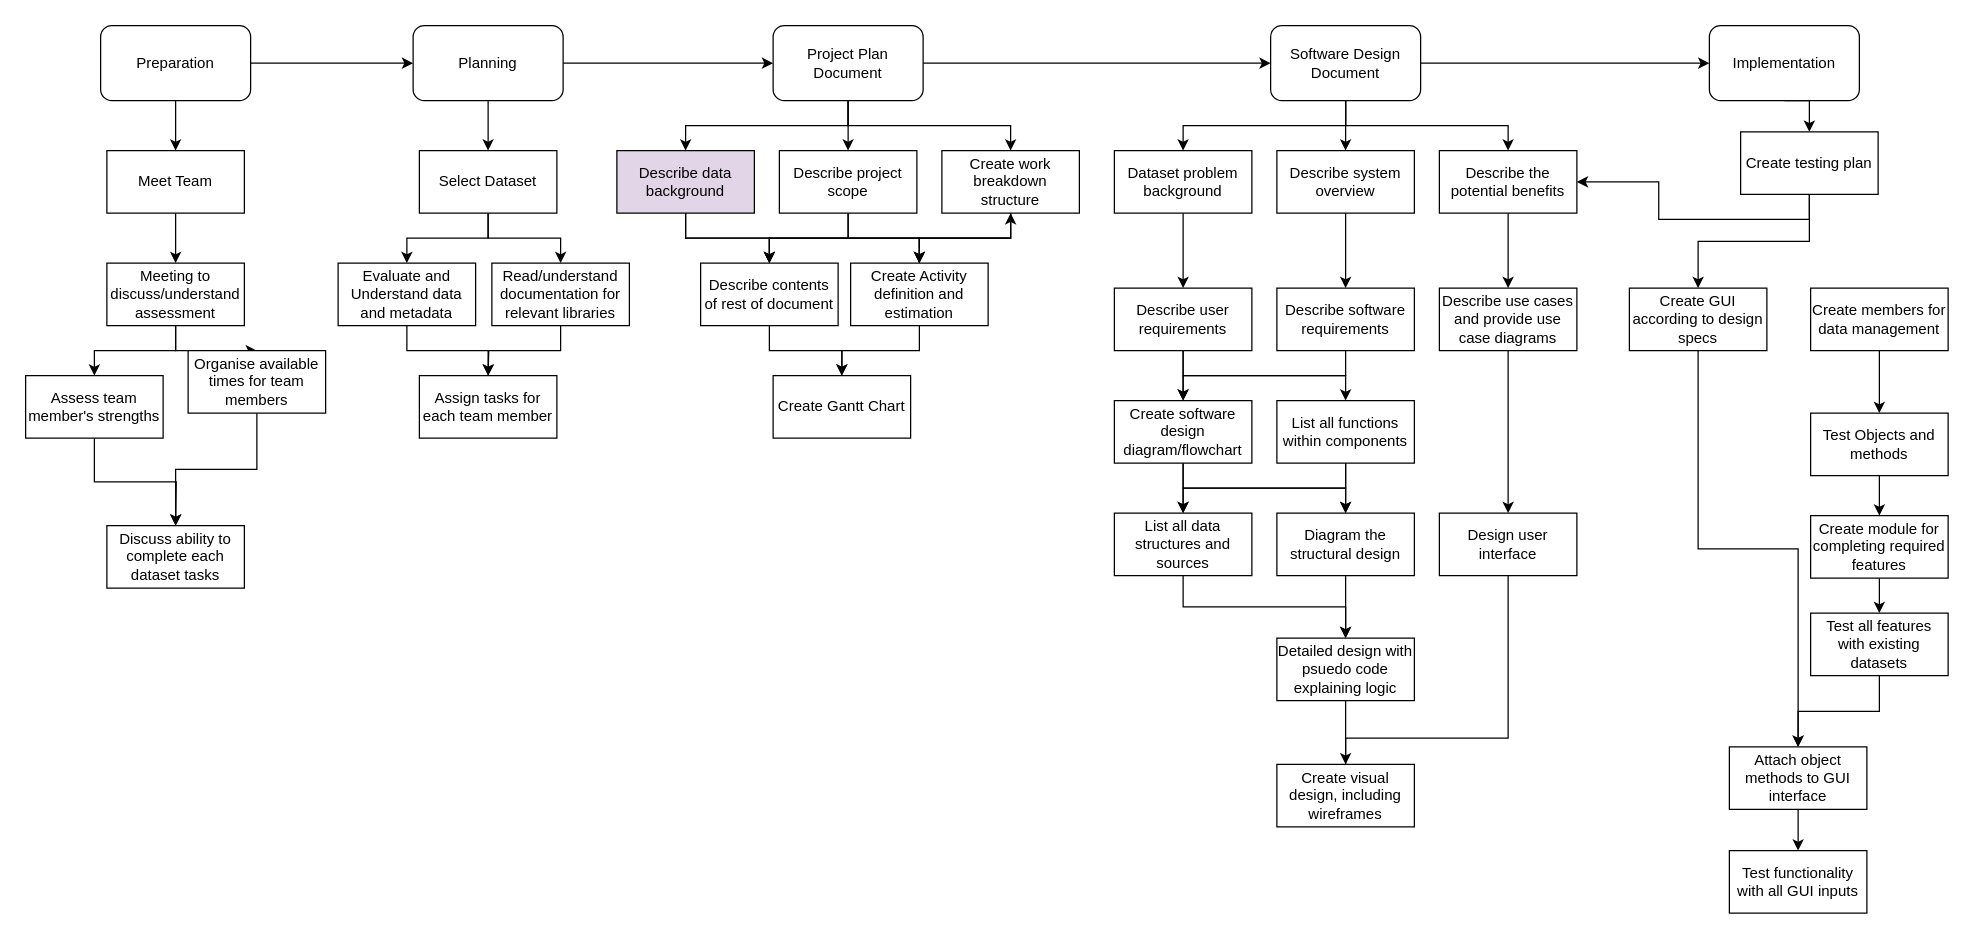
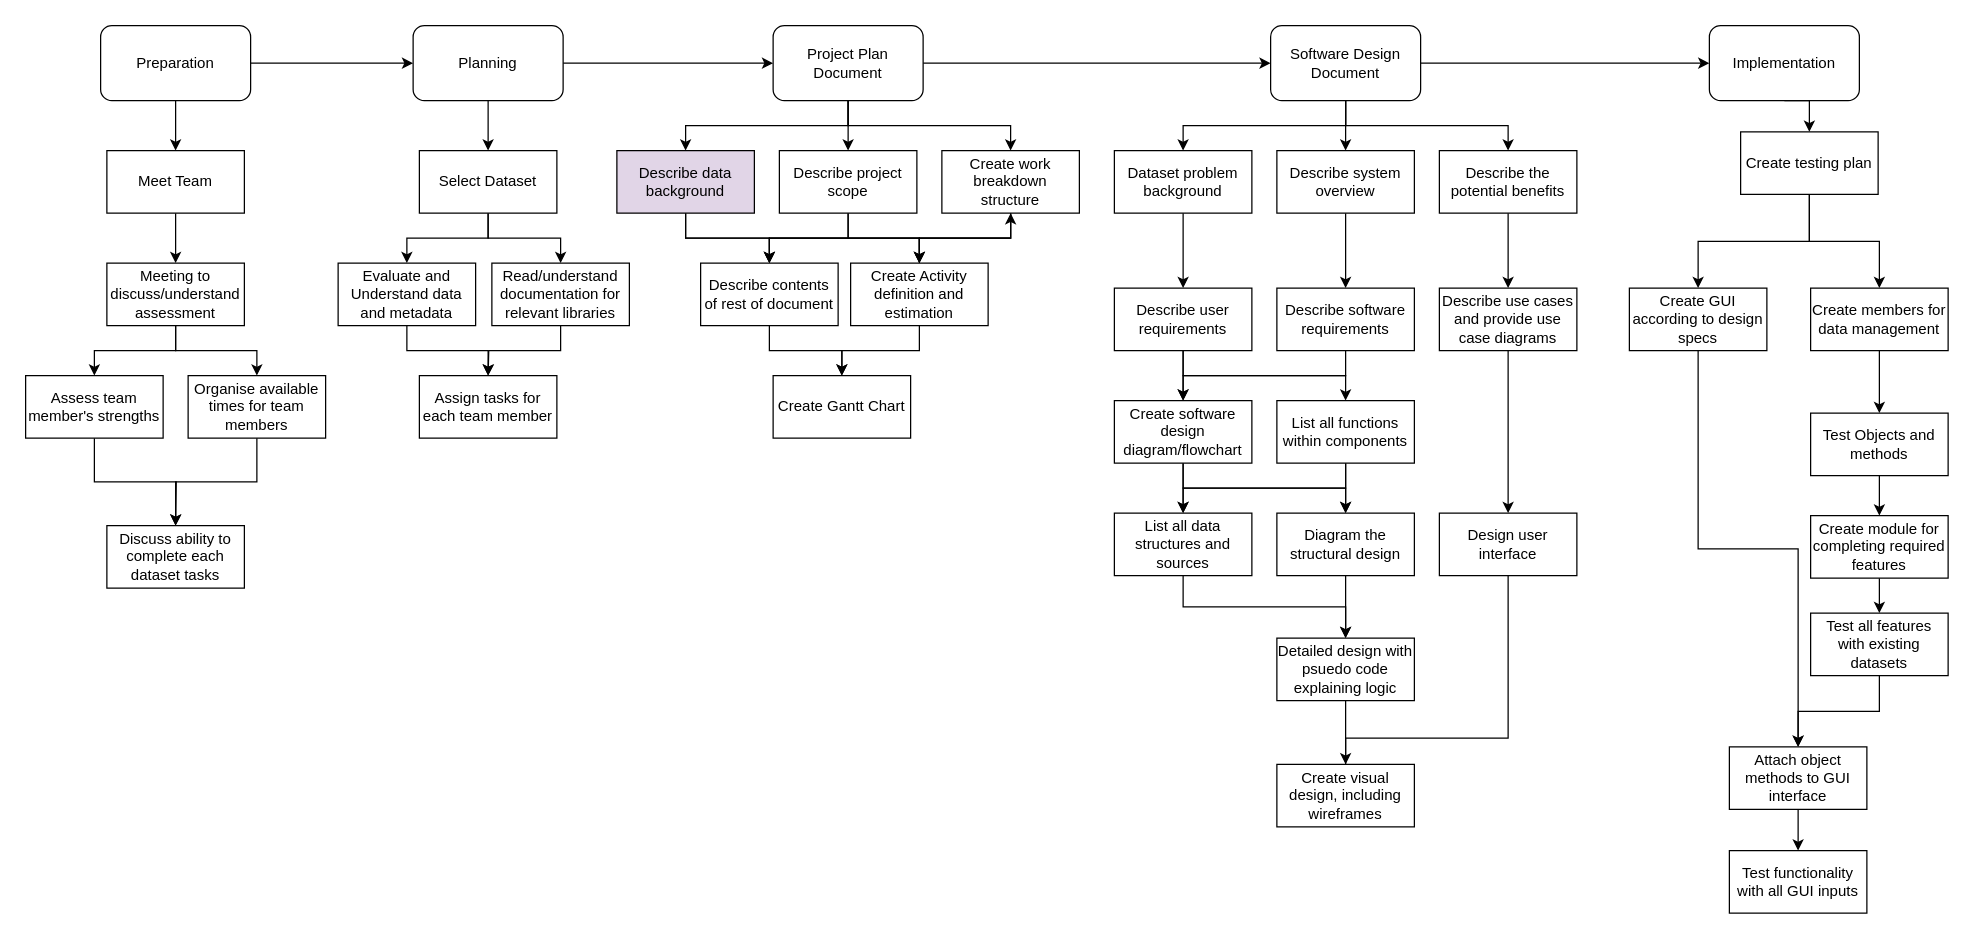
edge "Create testing plan" -> "Describe the potential benefits": now "Create testing plan" -> "Create members for data management"
node "Organise available times for team members": moved (257, 382) -> (257, 407)
